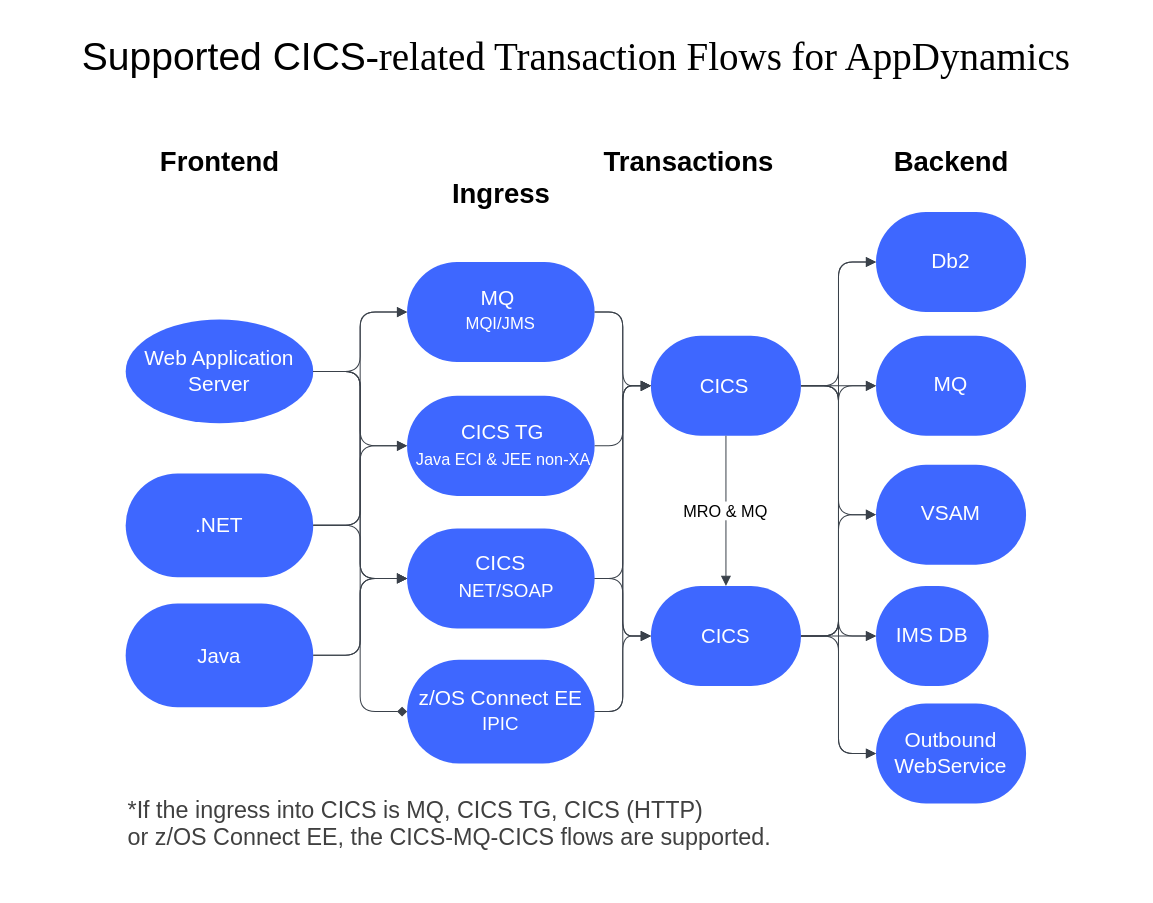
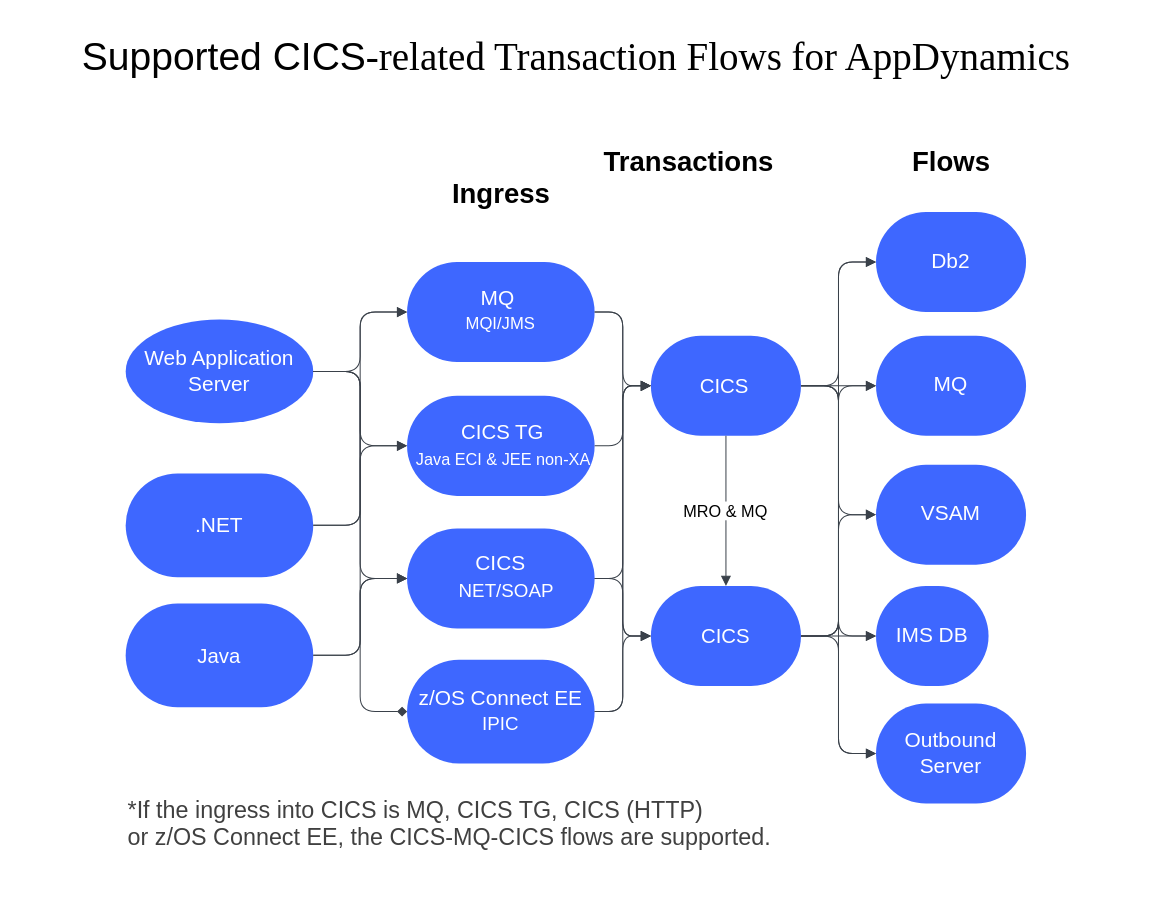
node "Frontend": removed
node "Backend": label "Backend" -> "Flows"
edge ".NET" -> "CICS NET/SOAP": removed
node "Outbound WebService": label "Outbound WebService" -> "Outbound Server"
